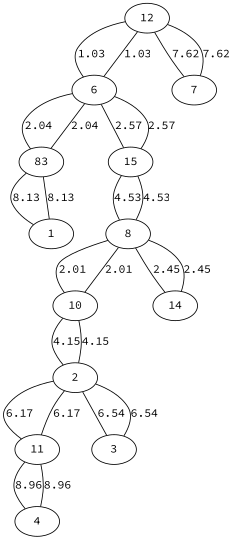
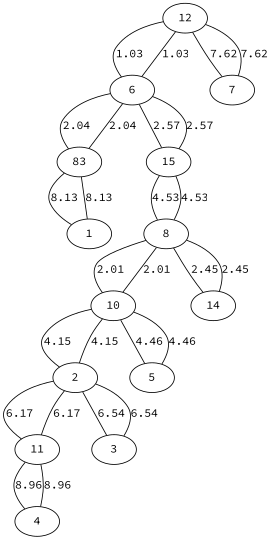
node "5": added
